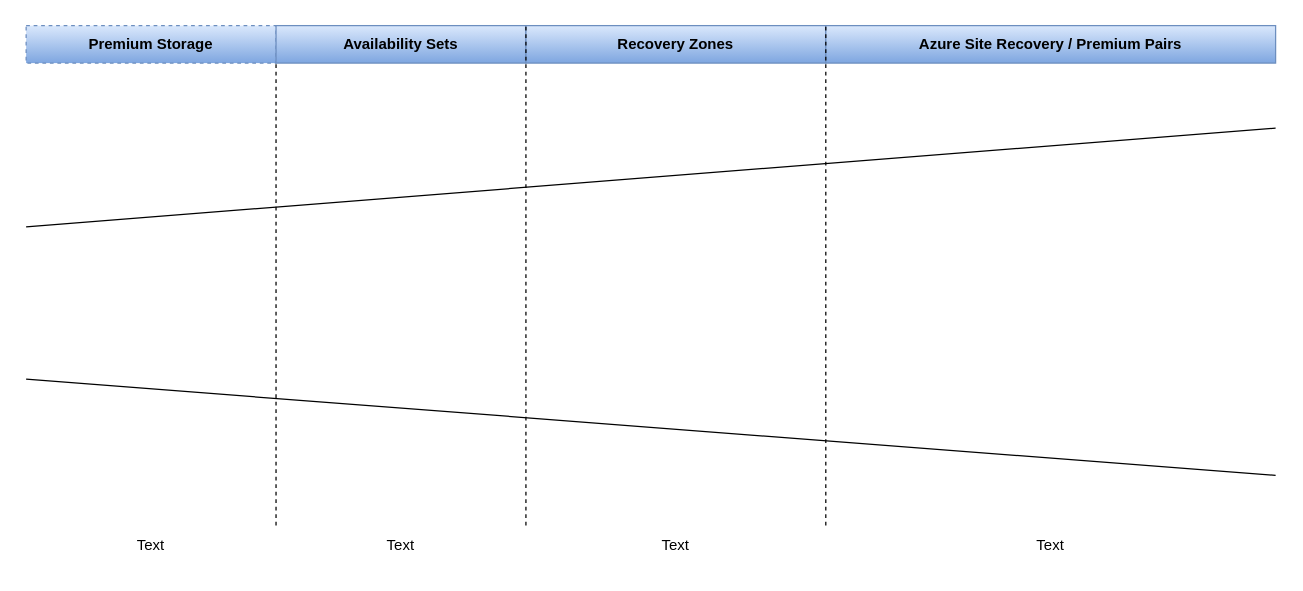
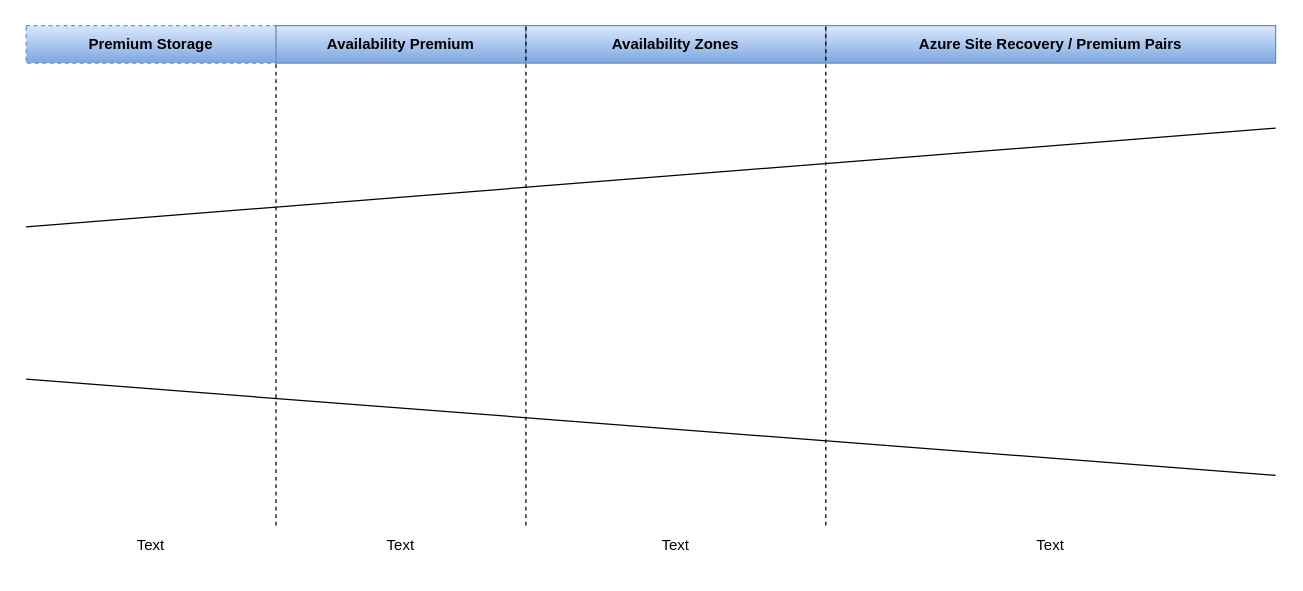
node "Availability Sets": label "Availability Sets" -> "Availability Premium"
node "Recovery Zones": label "Recovery Zones" -> "Availability Zones"
